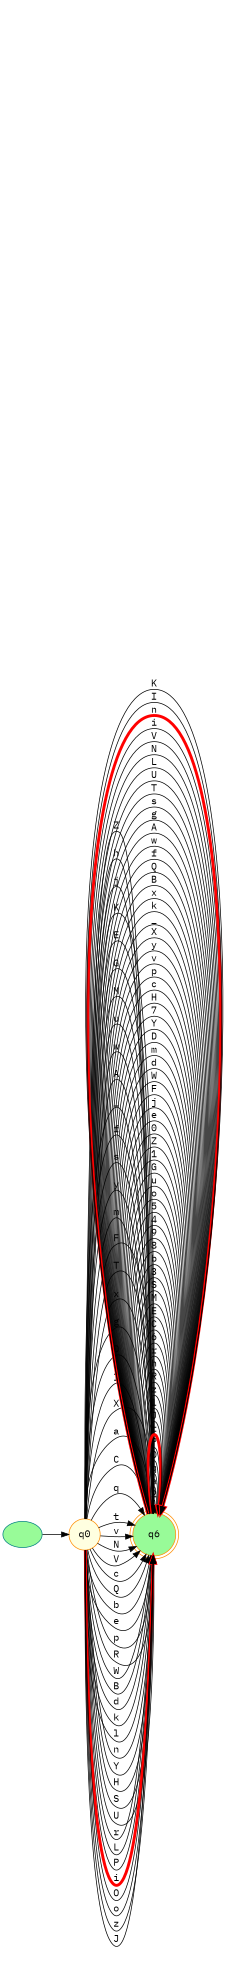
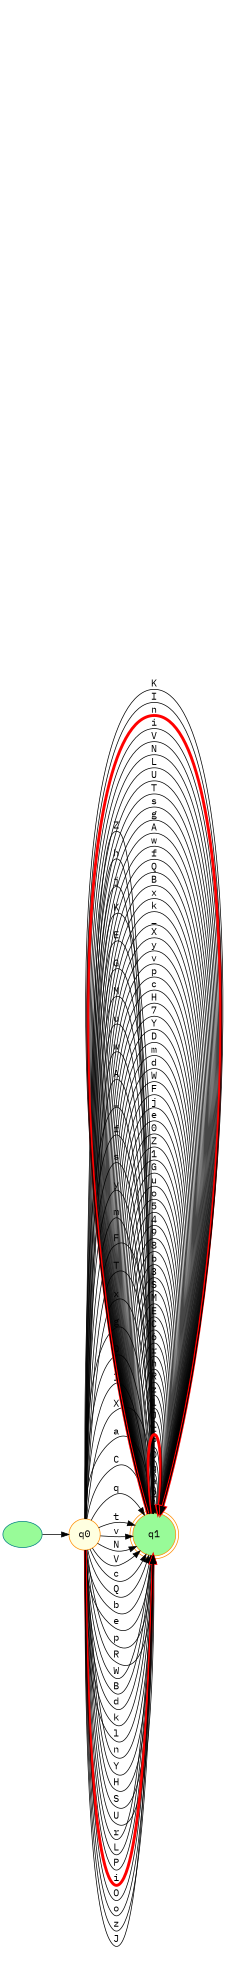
node "q6": label "q6" -> "q1"
